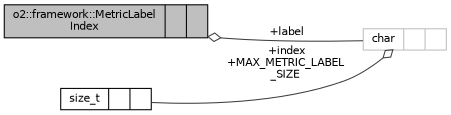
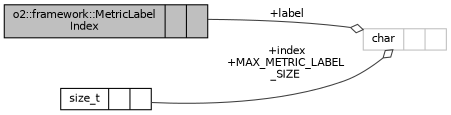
edge "char" -> "o2::framework::MetricLabel": reversed
